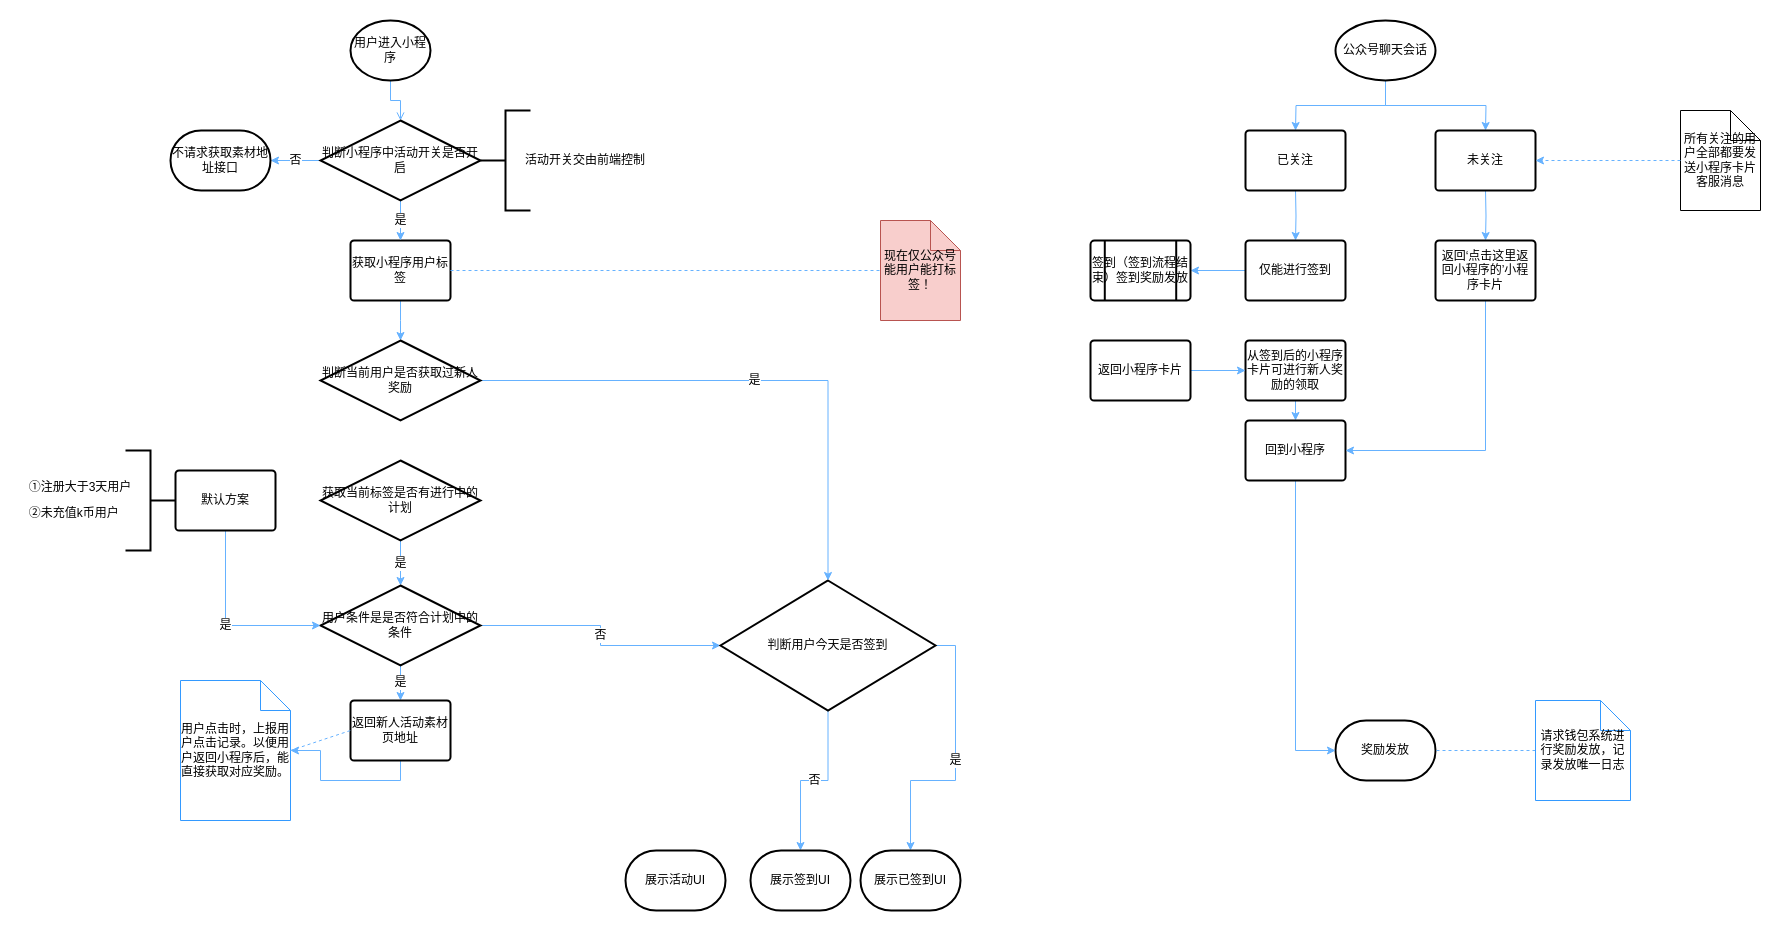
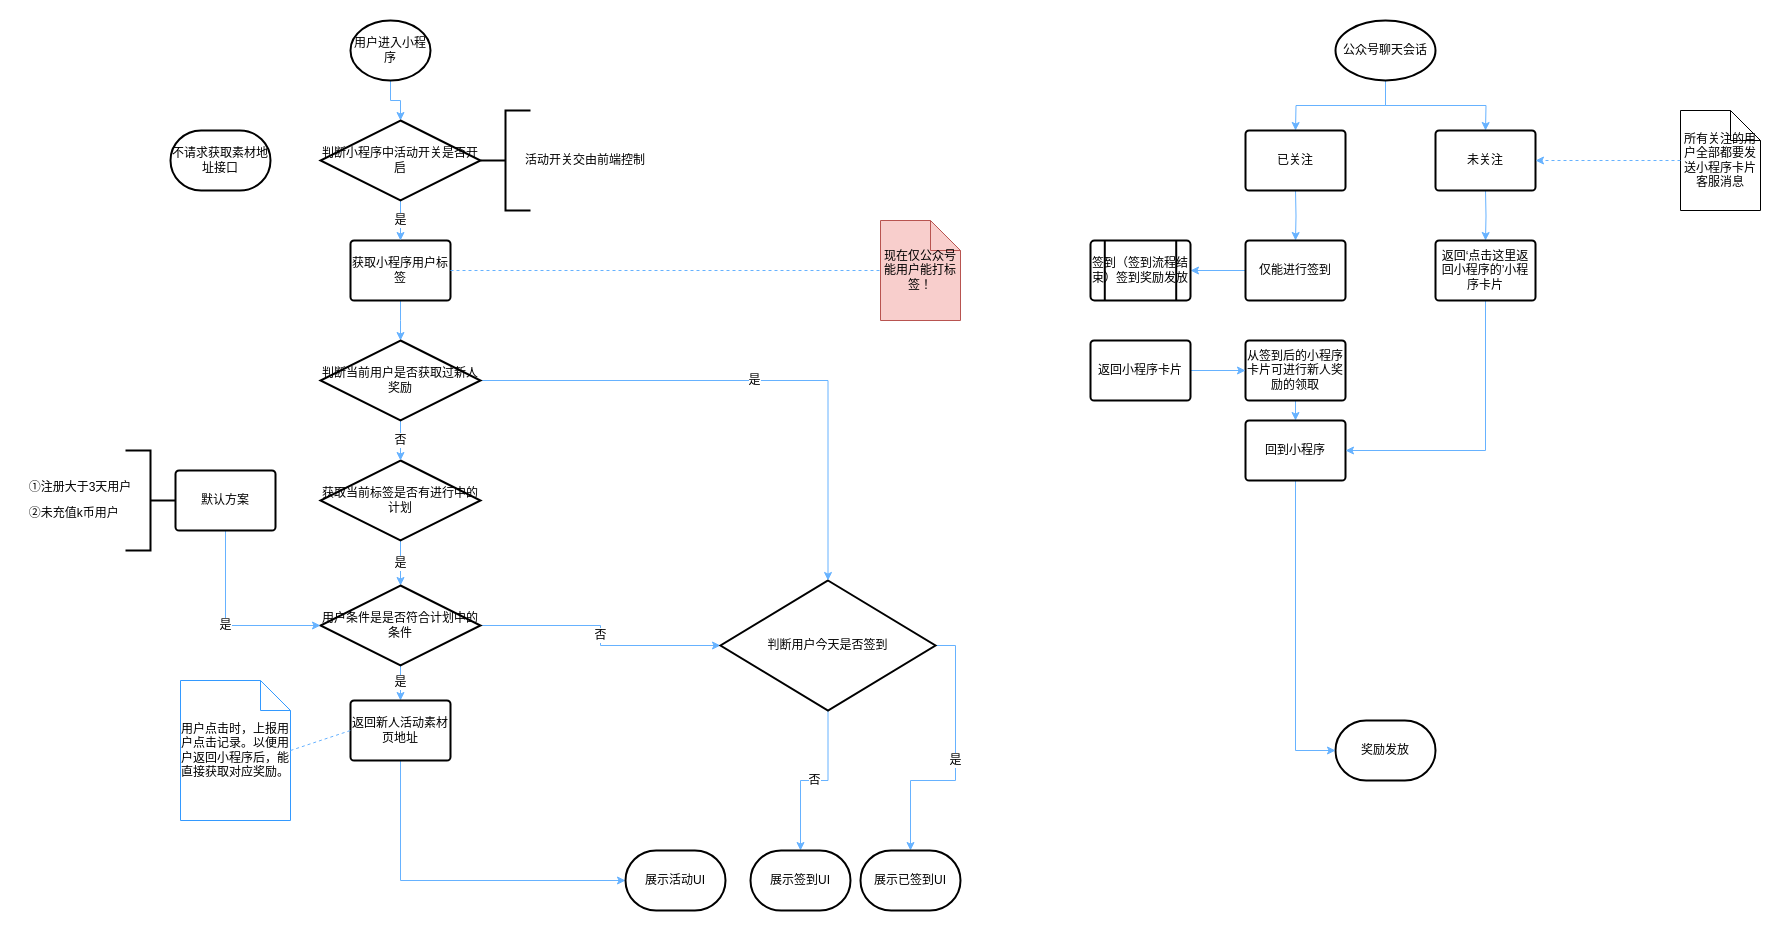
edge "用户进入小程序" -> "判断小程序中活动开关是否开启": arrowhead open -> classic
edge "判断小程序中活动开关是否开启" -> "不请求获取素材地址接口": removed, label "否"
edge "判断当前用户是否获取过新人奖励" -> "获取当前标签是否有进行中的计划": added, label "否"
edge "奖励发放" -- "请求钱包系统进行奖励发放，记录发放唯一日志": removed
node "请求钱包系统进行奖励发放，记录发放唯一日志": removed
edge "返回新人活动素材页地址" -> "用户点击时，上报用户点击记录。以便用户返回小程序后，能直接获取对应奖励。": now "返回新人活动素材页地址" -> "展示活动UI"
